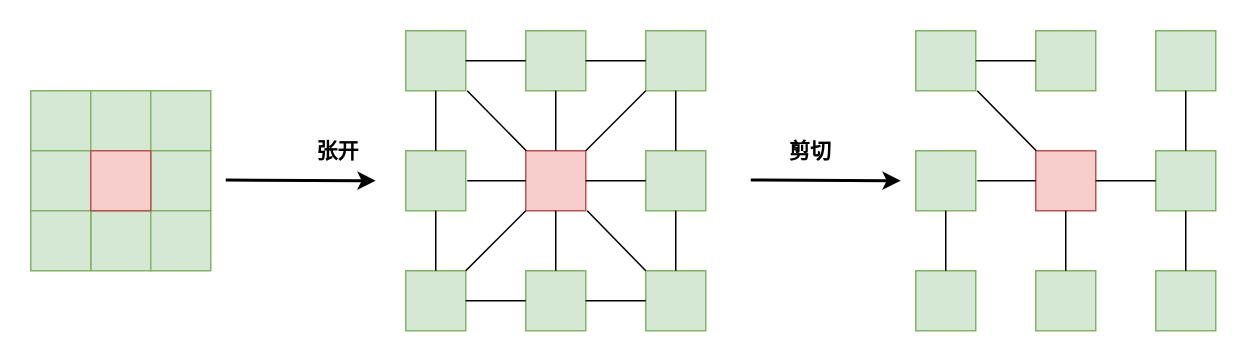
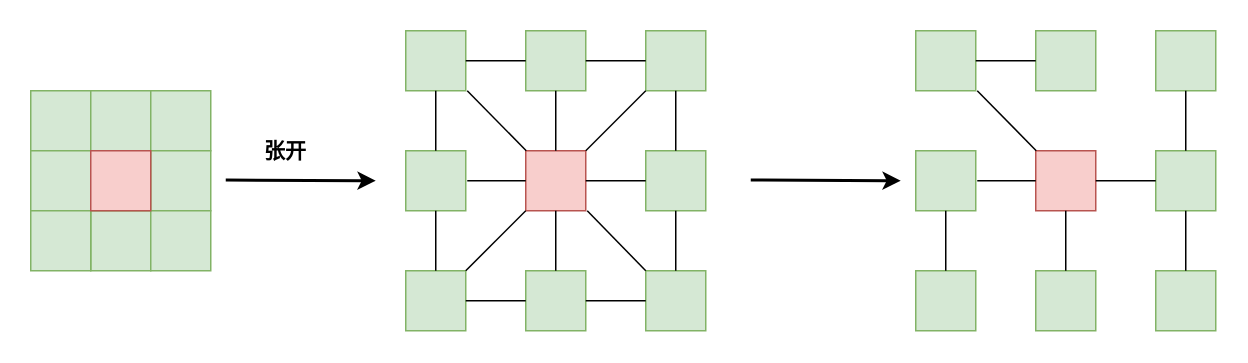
node "张开": moved (338, 151) -> (286, 151)
node "剪切": removed
